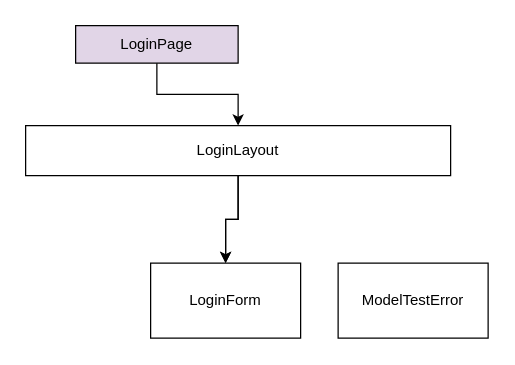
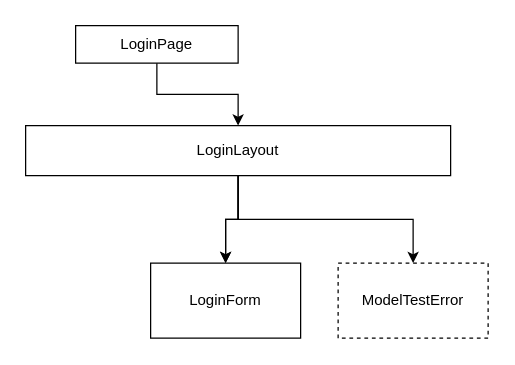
node "LoginPage": fillcolor #e1d5e7 -> #ffffff
edge "LoginLayout" -> "ModelTestError": added
node "ModelTestError": style solid -> dashed
